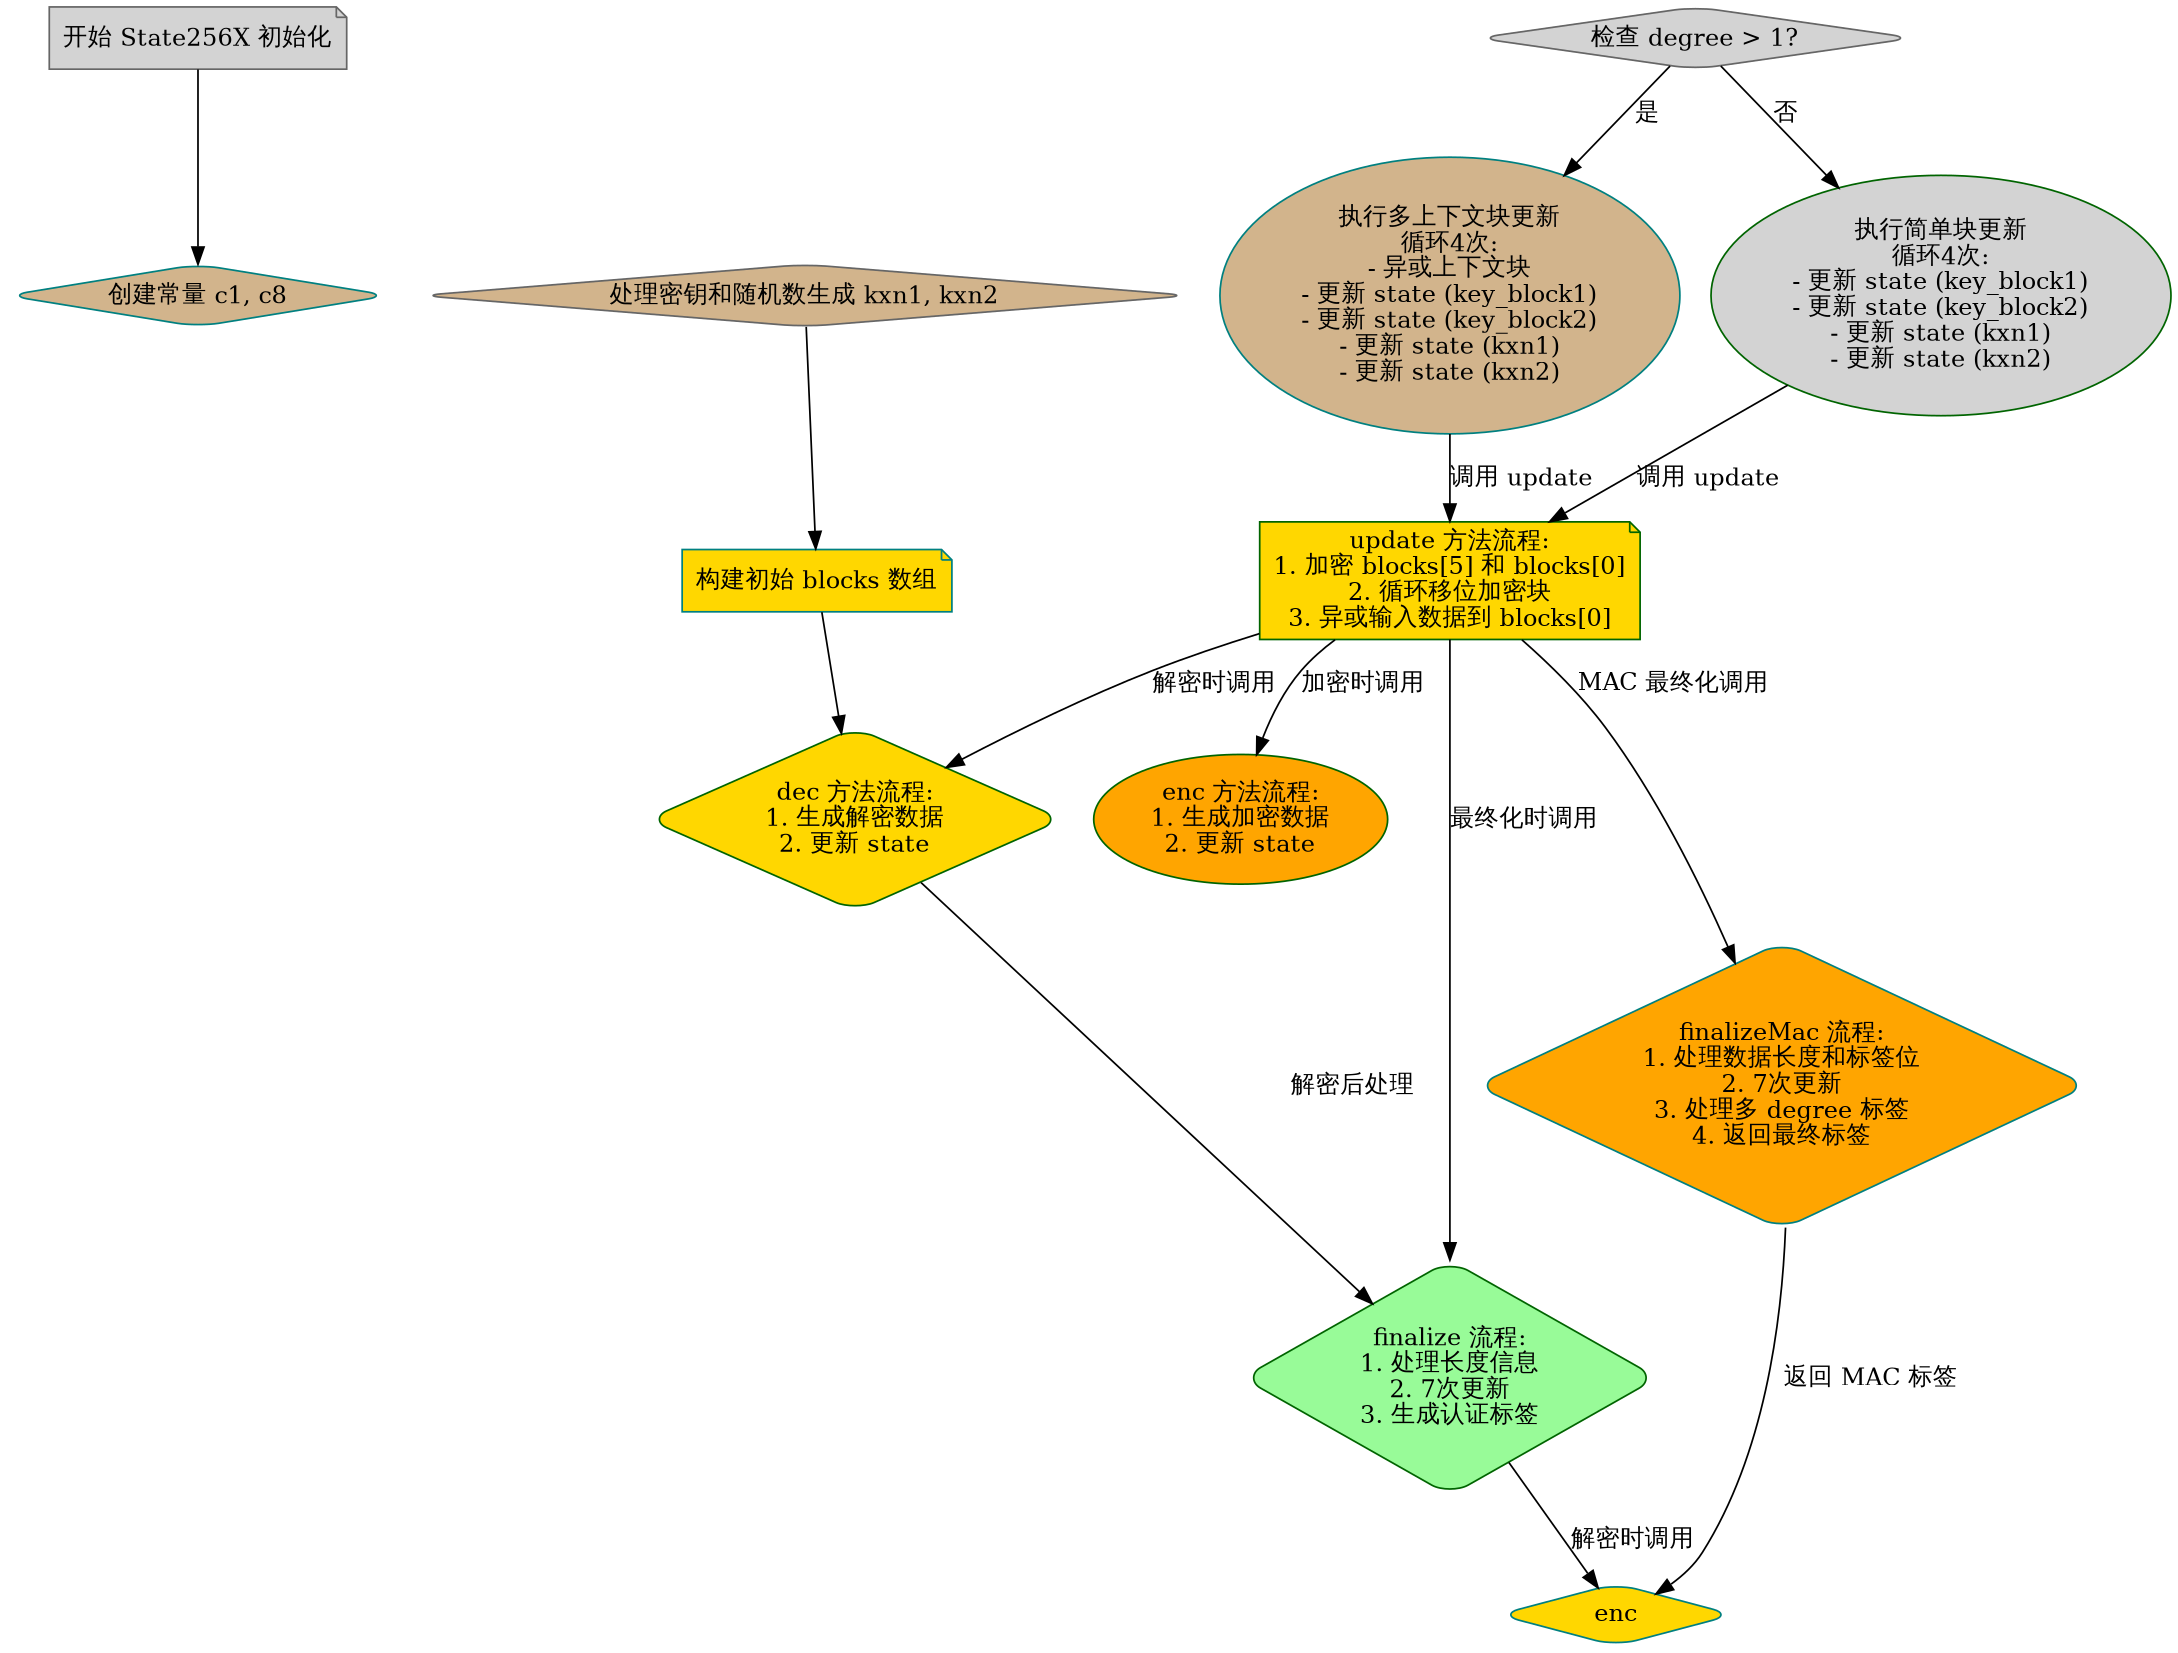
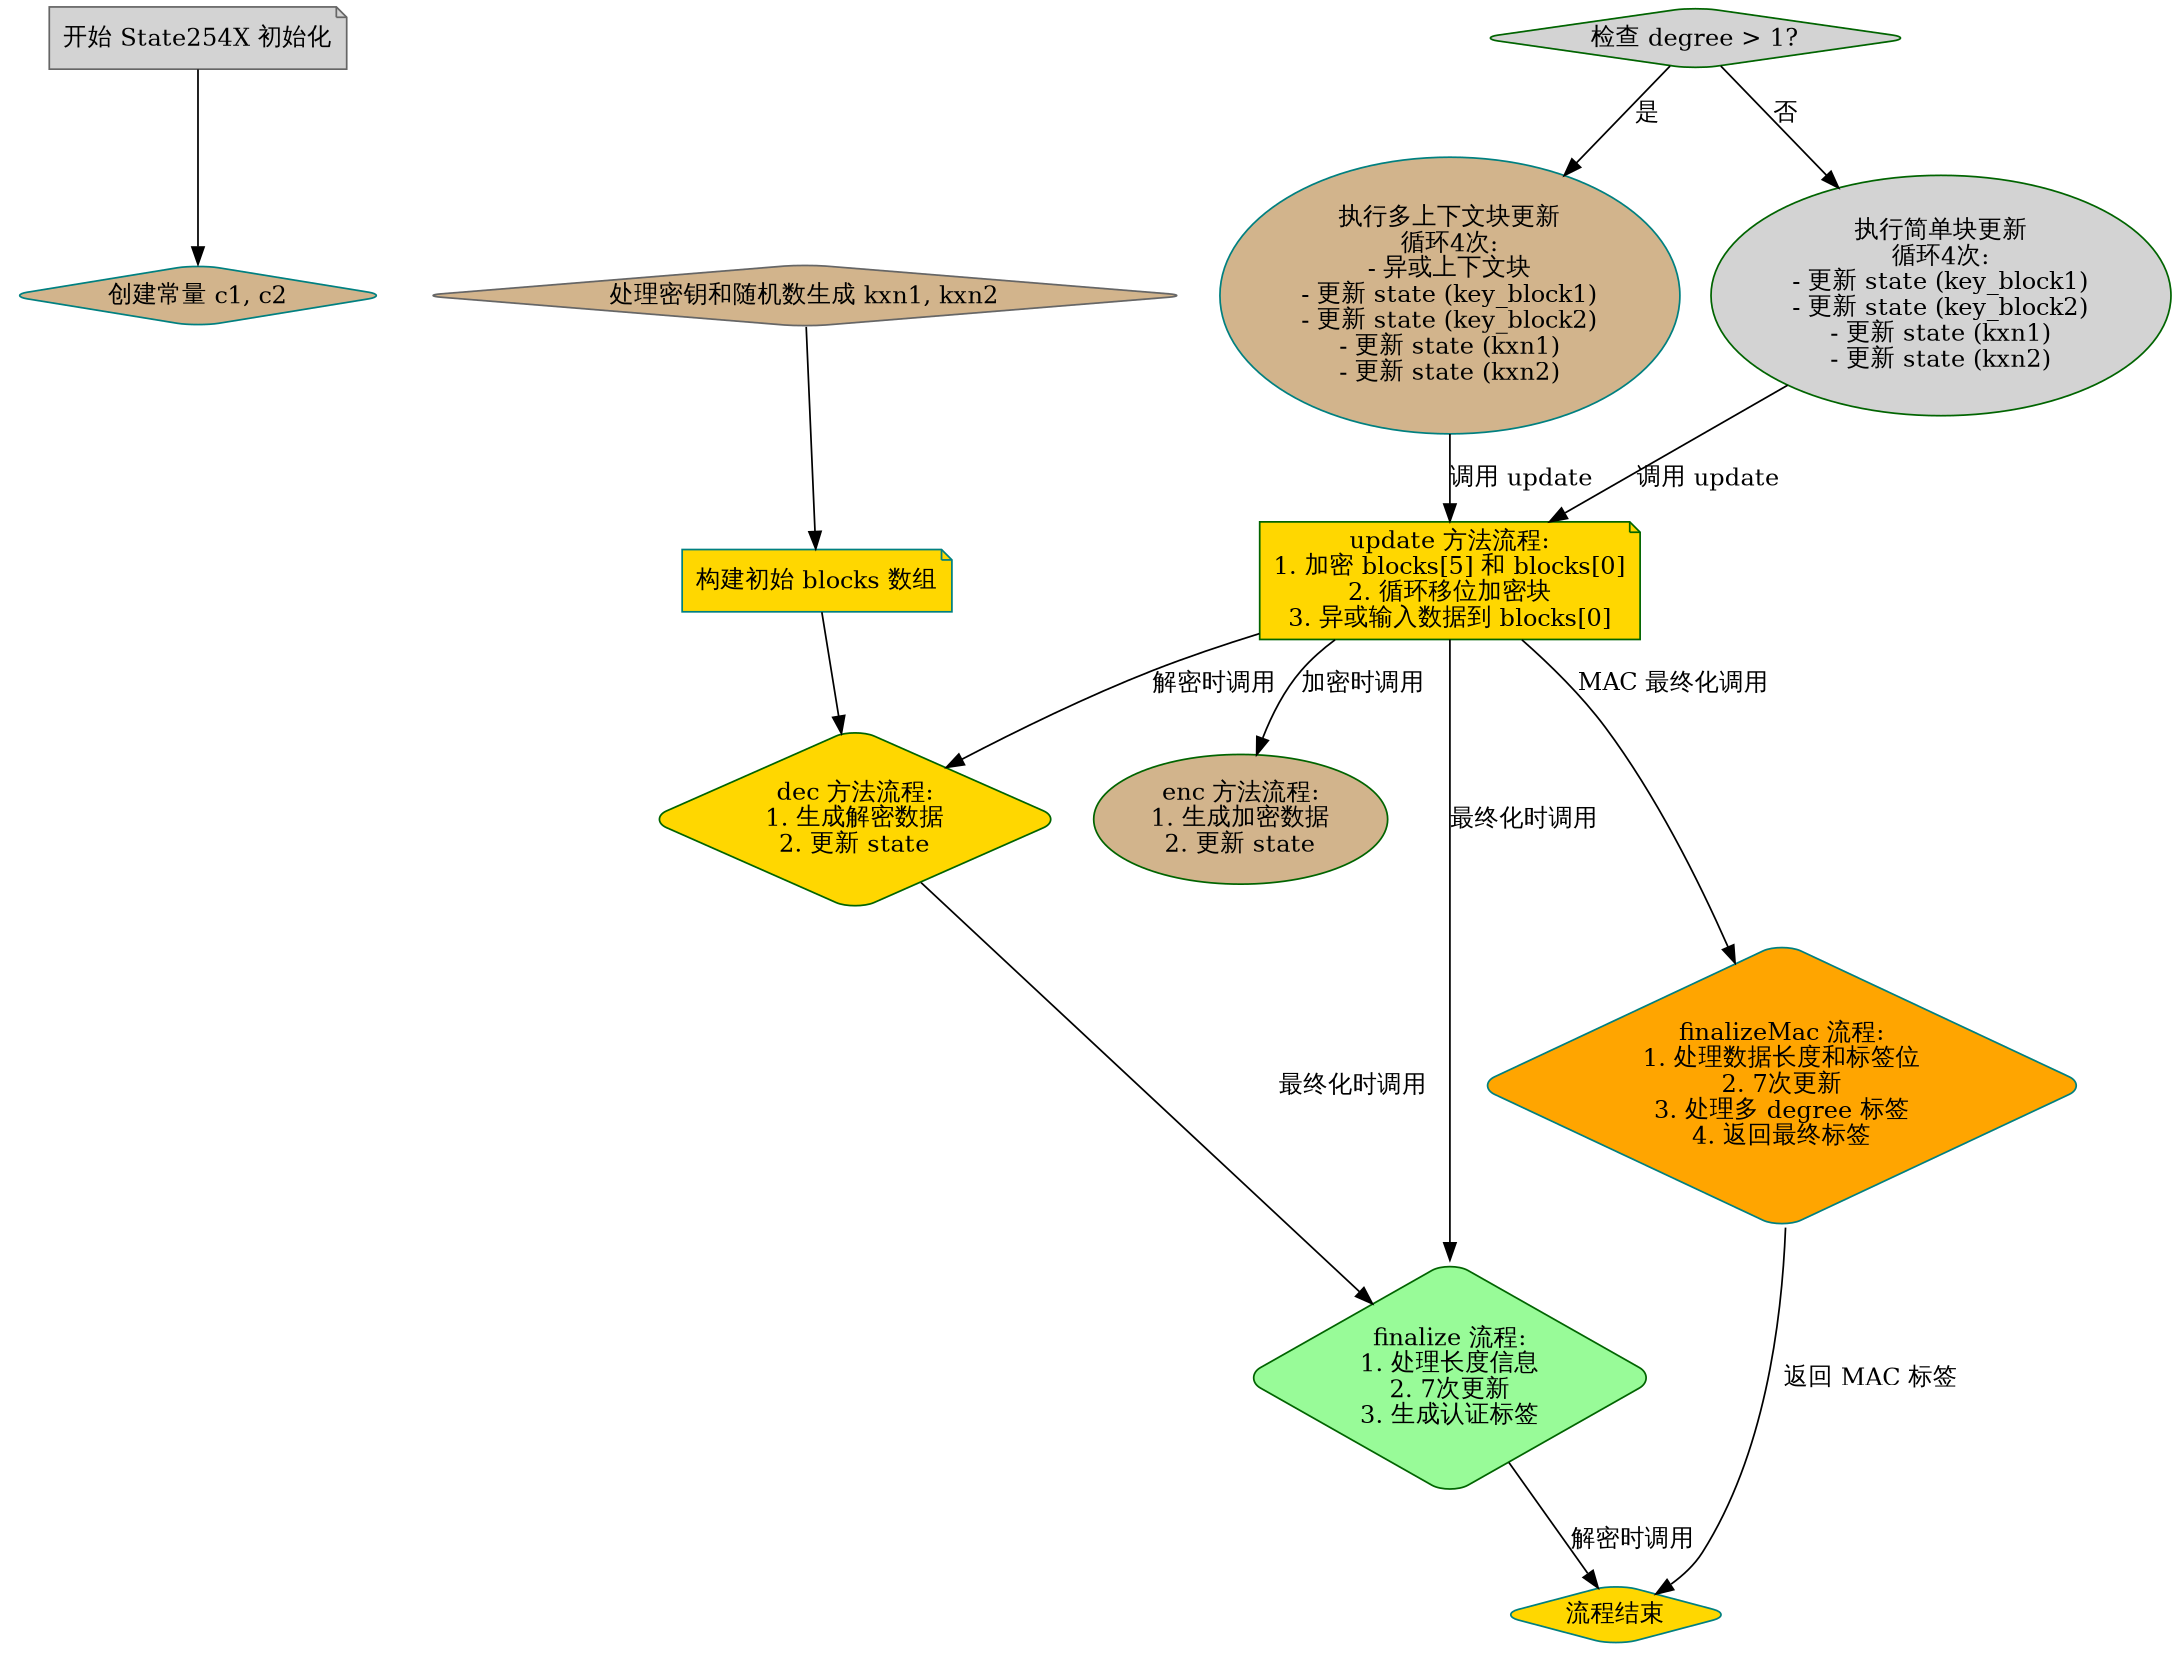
node "开始 State256X 初始化": label "开始 State256X 初始化" -> "开始 State254X 初始化"
node "检查 degree > 1?": color gray40 -> darkgreen
node "创建常量 c1, c8": label "创建常量 c1, c8" -> "创建常量 c1, c2"
node "enc 方法流程: 1. 生成加密数据 2. 更新 state": fillcolor orange -> tan
edge "dec 方法流程: 1. 生成解密数据 2. 更新 state" -> "finalize 流程: 1. 处理长度信息 2. 7次更新 3. 生成认证标签": label "解密后处理" -> "最终化时调用"
node "enc": label "enc" -> "流程结束"
